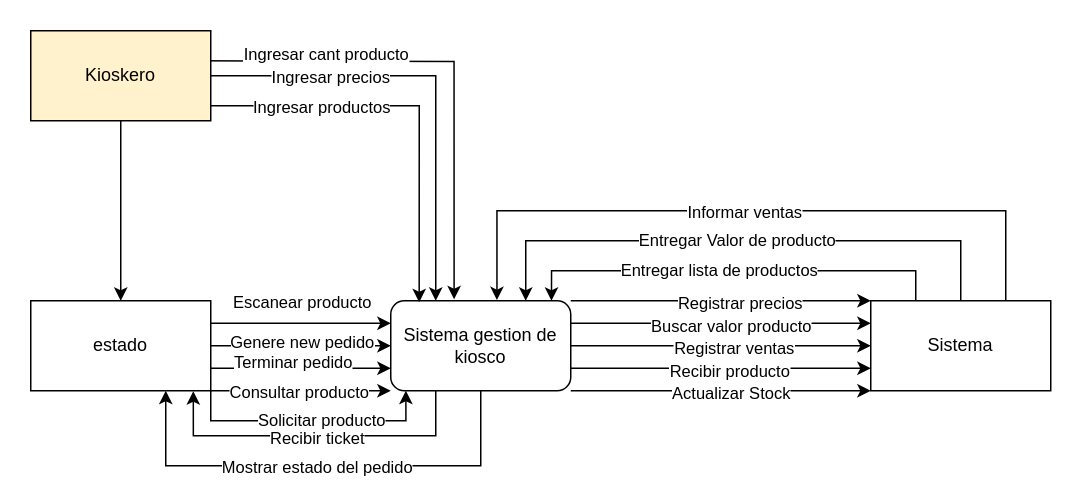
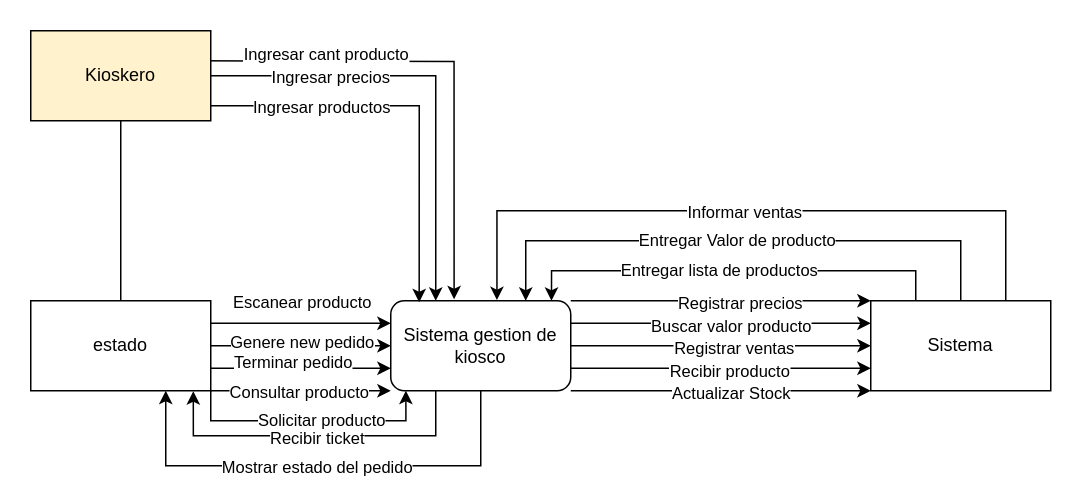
edge "Kioskero" -> "estado": arrowhead classic -> none
